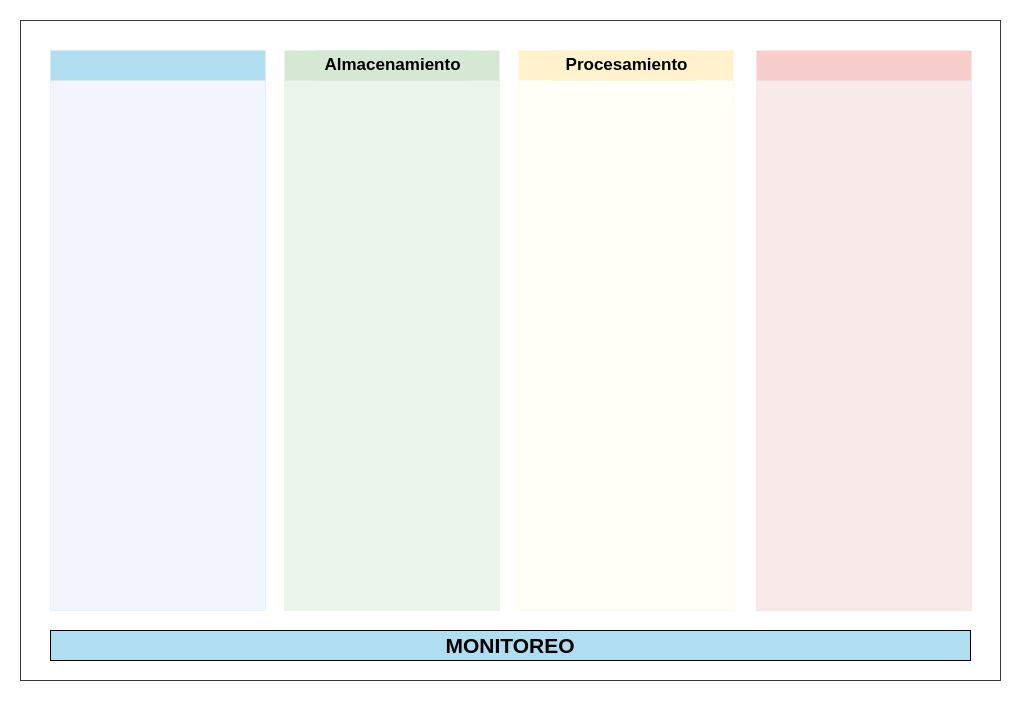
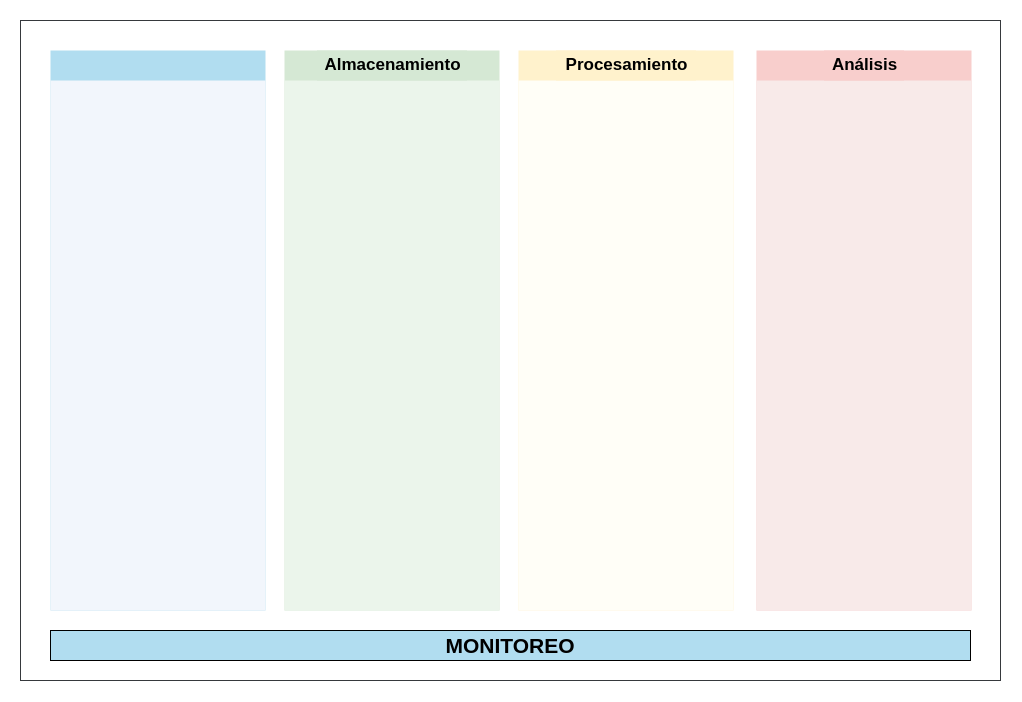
node "Análisis": added
